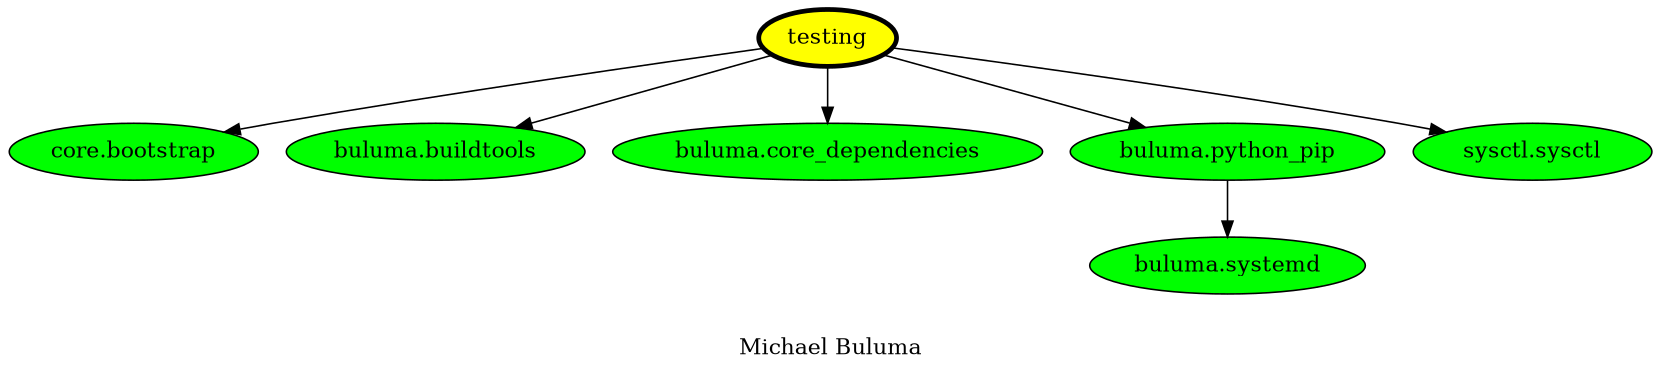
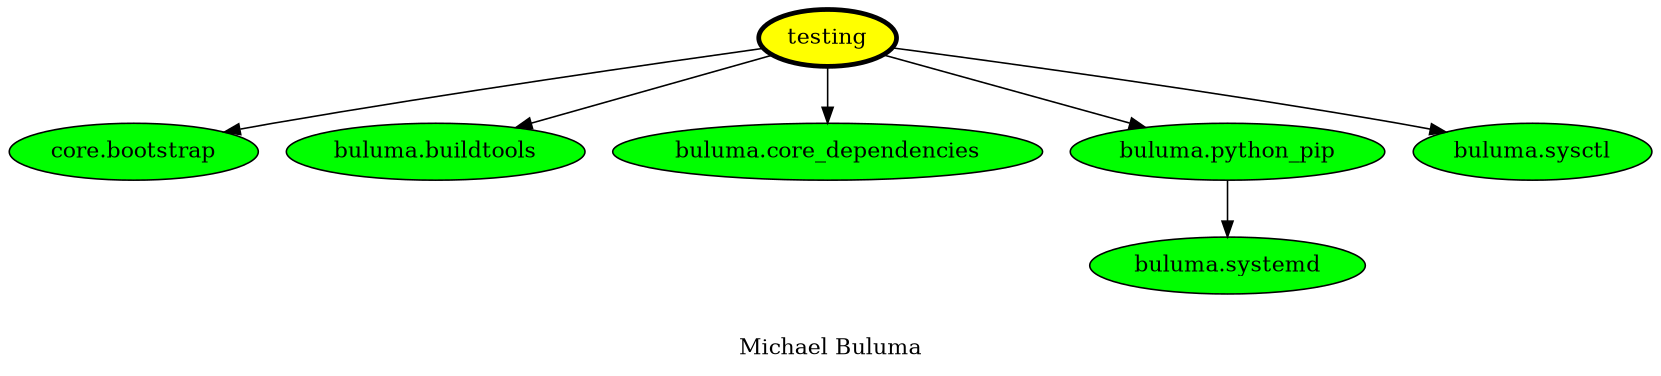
node "sysctl.sysctl": label "sysctl.sysctl" -> "buluma.sysctl"
